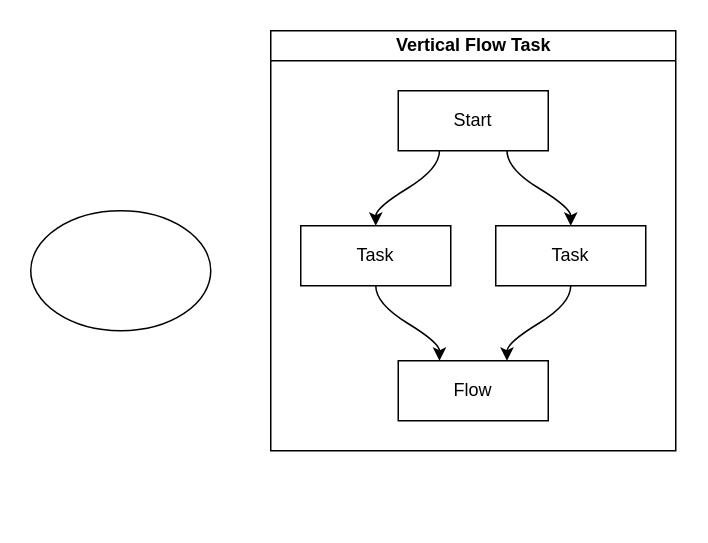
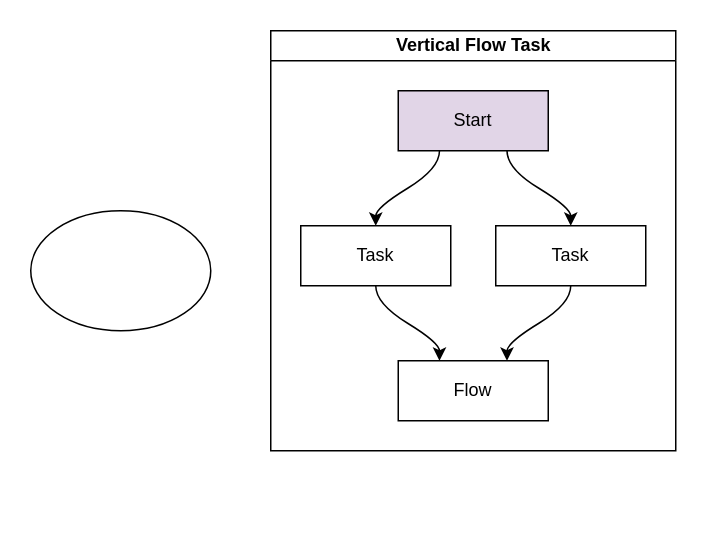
node "Start": fillcolor #ffffff -> #e1d5e7
